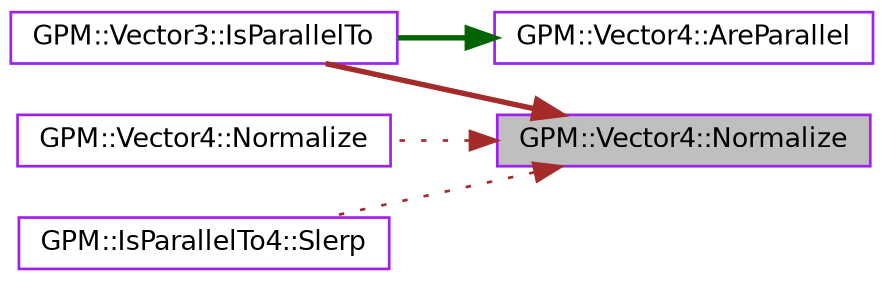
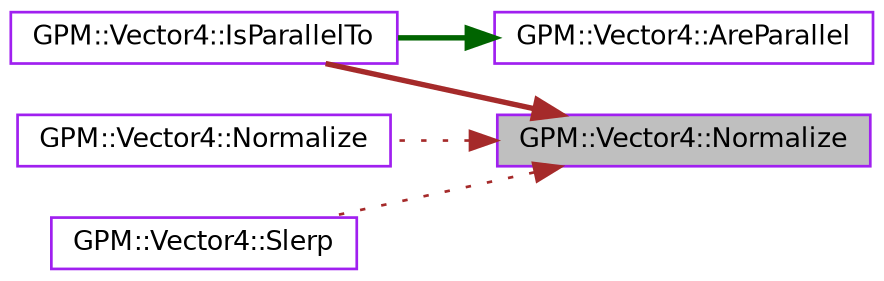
node "GPM::Vector3::IsParallelTo": label "GPM::Vector3::IsParallelTo" -> "GPM::Vector4::IsParallelTo"
node "GPM::IsParallelTo4::Slerp": label "GPM::IsParallelTo4::Slerp" -> "GPM::Vector4::Slerp"
